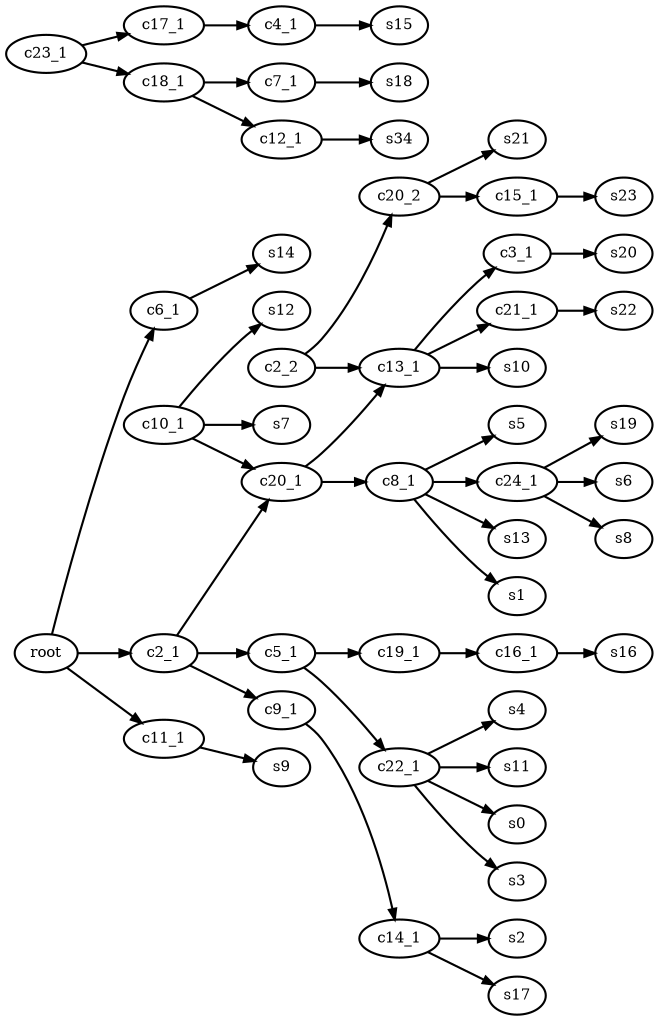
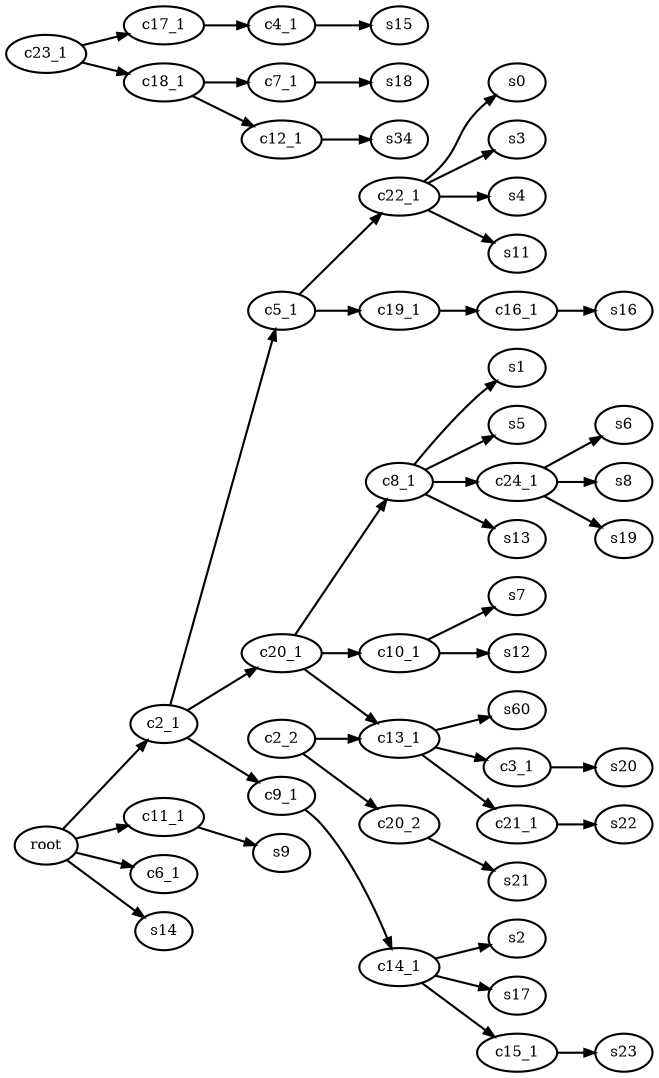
edge "c20_2" -> "c15_1": now "c14_1" -> "c15_1"
edge "c6_1" -> "s14": now "root" -> "s14"
node "s10": label "s10" -> "s60"
edge "c10_1" -> "c20_1": reversed
